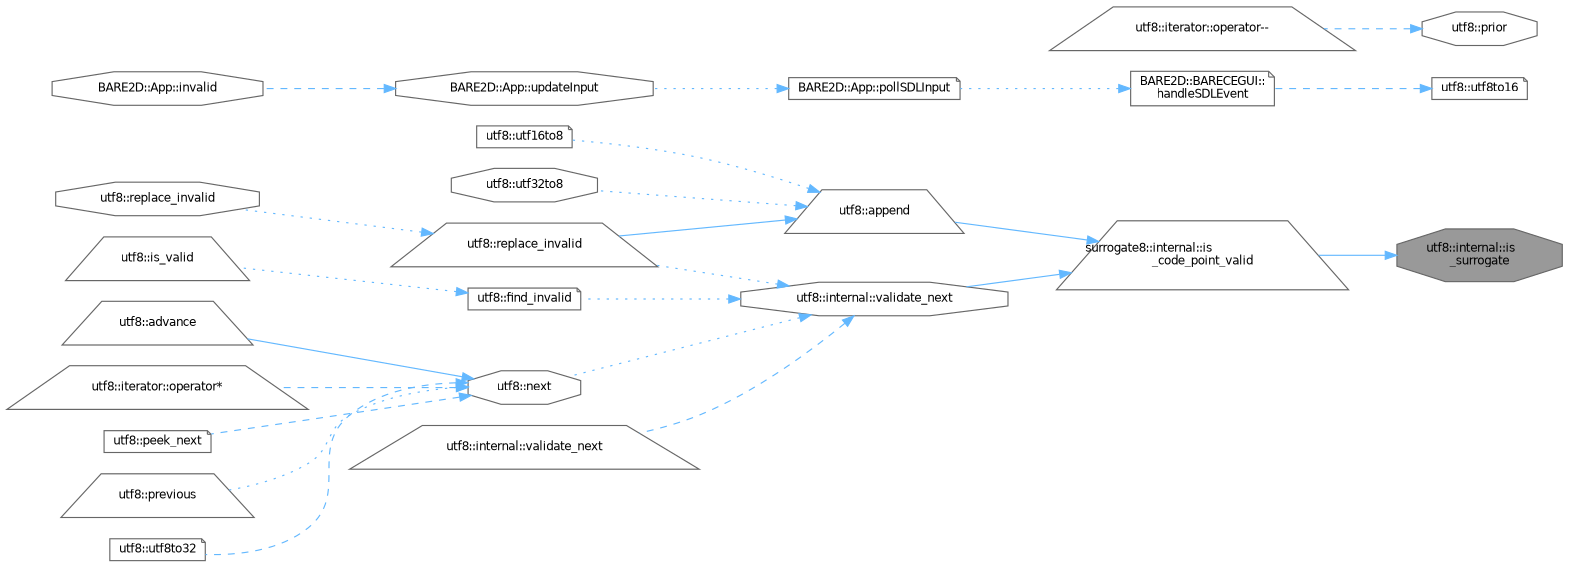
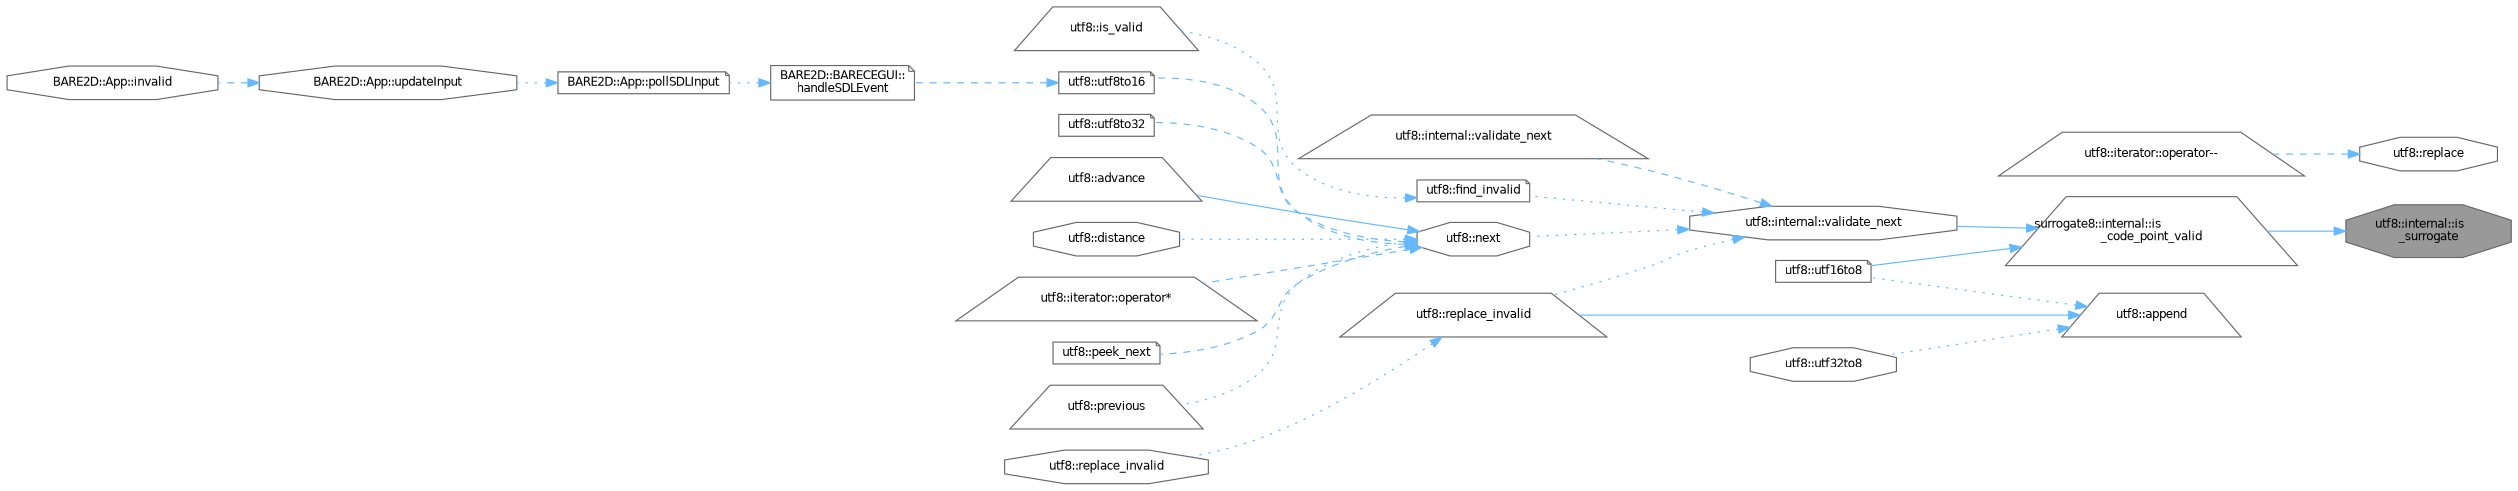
node "utf8::prior": label "utf8::prior" -> "utf8::replace"
edge "utf8::utf8to16" -> "utf8::next": added
edge "utf8::append" -> "surrogate8::internal::is _code_point_valid": now "utf8::utf16to8" -> "surrogate8::internal::is _code_point_valid"
node "utf8::distance": added
